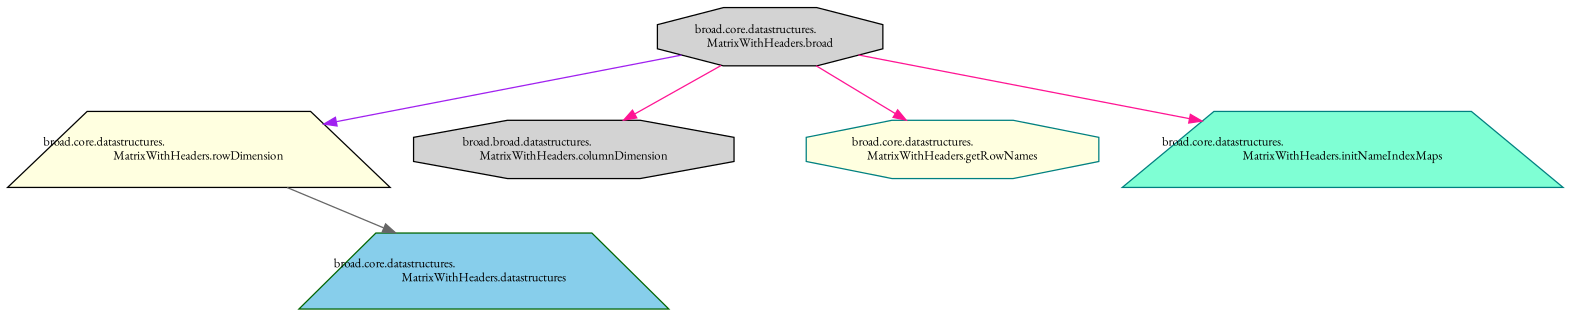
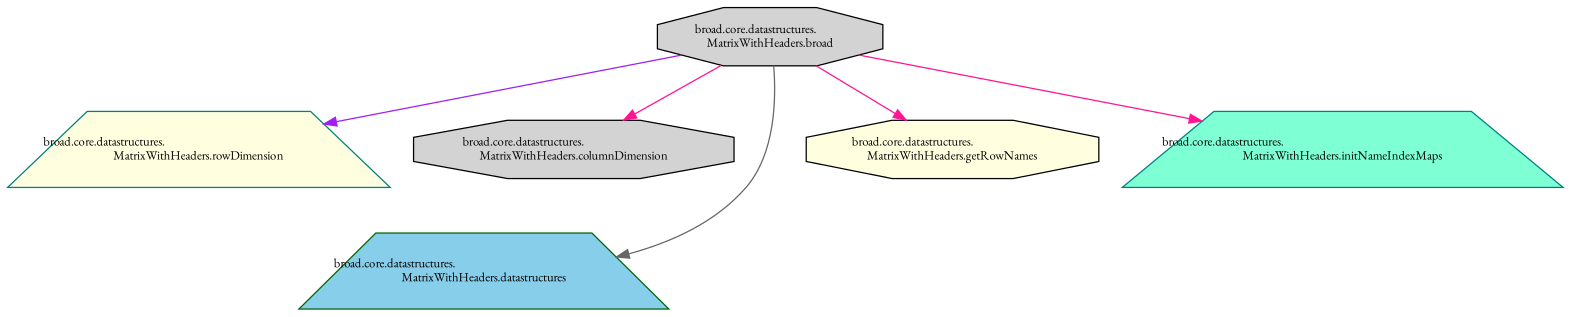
node "broad.core.datastructures. MatrixWithHeaders.rowDimension": color black -> teal
node "broad.broad.datastructures. MatrixWithHeaders.columnDimension": label "broad.broad.datastructures. MatrixWithHeaders.columnDimension" -> "broad.core.datastructures. MatrixWithHeaders.columnDimension"
node "broad.core.datastructures. MatrixWithHeaders.getRowNames": color teal -> black
edge "broad.core.datastructures. MatrixWithHeaders.rowDimension" -> "broad.core.datastructures. MatrixWithHeaders.datastructures": now "broad.core.datastructures. MatrixWithHeaders.broad" -> "broad.core.datastructures. MatrixWithHeaders.datastructures"
